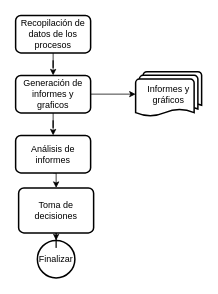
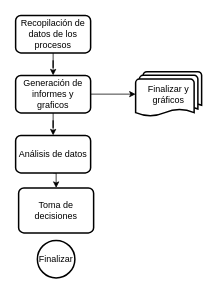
node "Informes y gráficos": label "Informes y gráficos" -> "Finalizar y gráficos"
node "Análisis de informes": label "Análisis de informes" -> "Análisis de datos"
edge "Toma de decisiones" -> "Finalizar": removed
